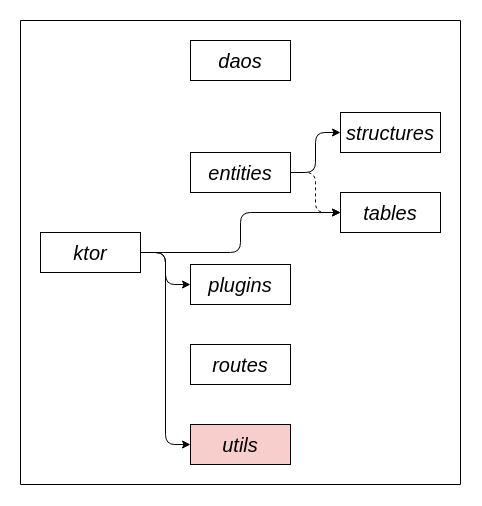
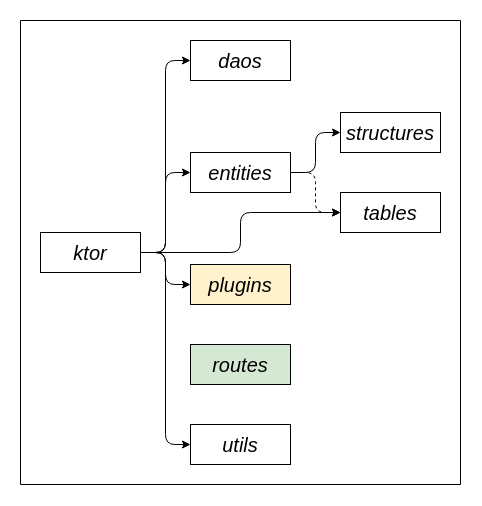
edge "ktor" -> "daos": added
edge "ktor" -> "entities": added
node "plugins": fillcolor #ffffff -> #fff2cc
node "routes": fillcolor #ffffff -> #d5e8d4
node "utils": fillcolor #f8cecc -> #ffffff
